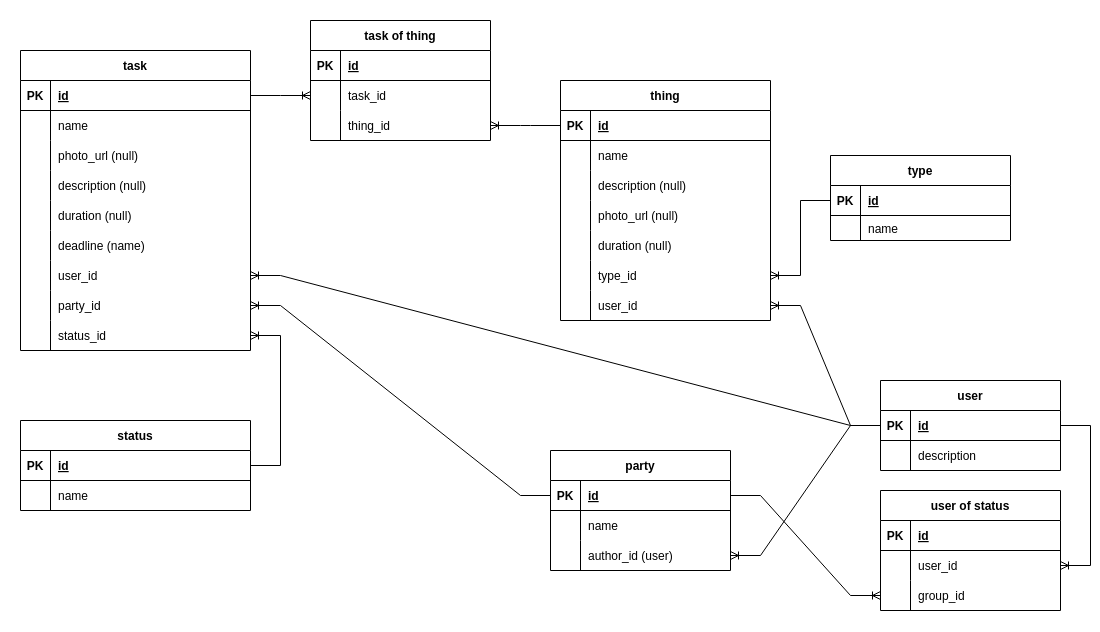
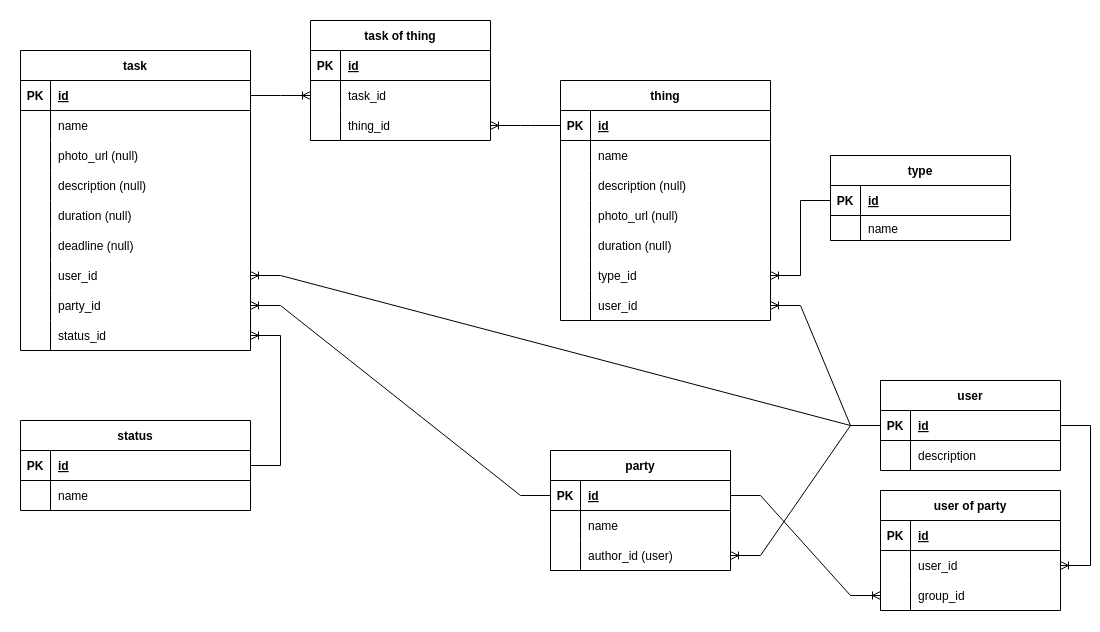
node "deadline (name)": label "deadline (name)" -> "deadline (null)"
node "user of status": label "user of status" -> "user of party"
